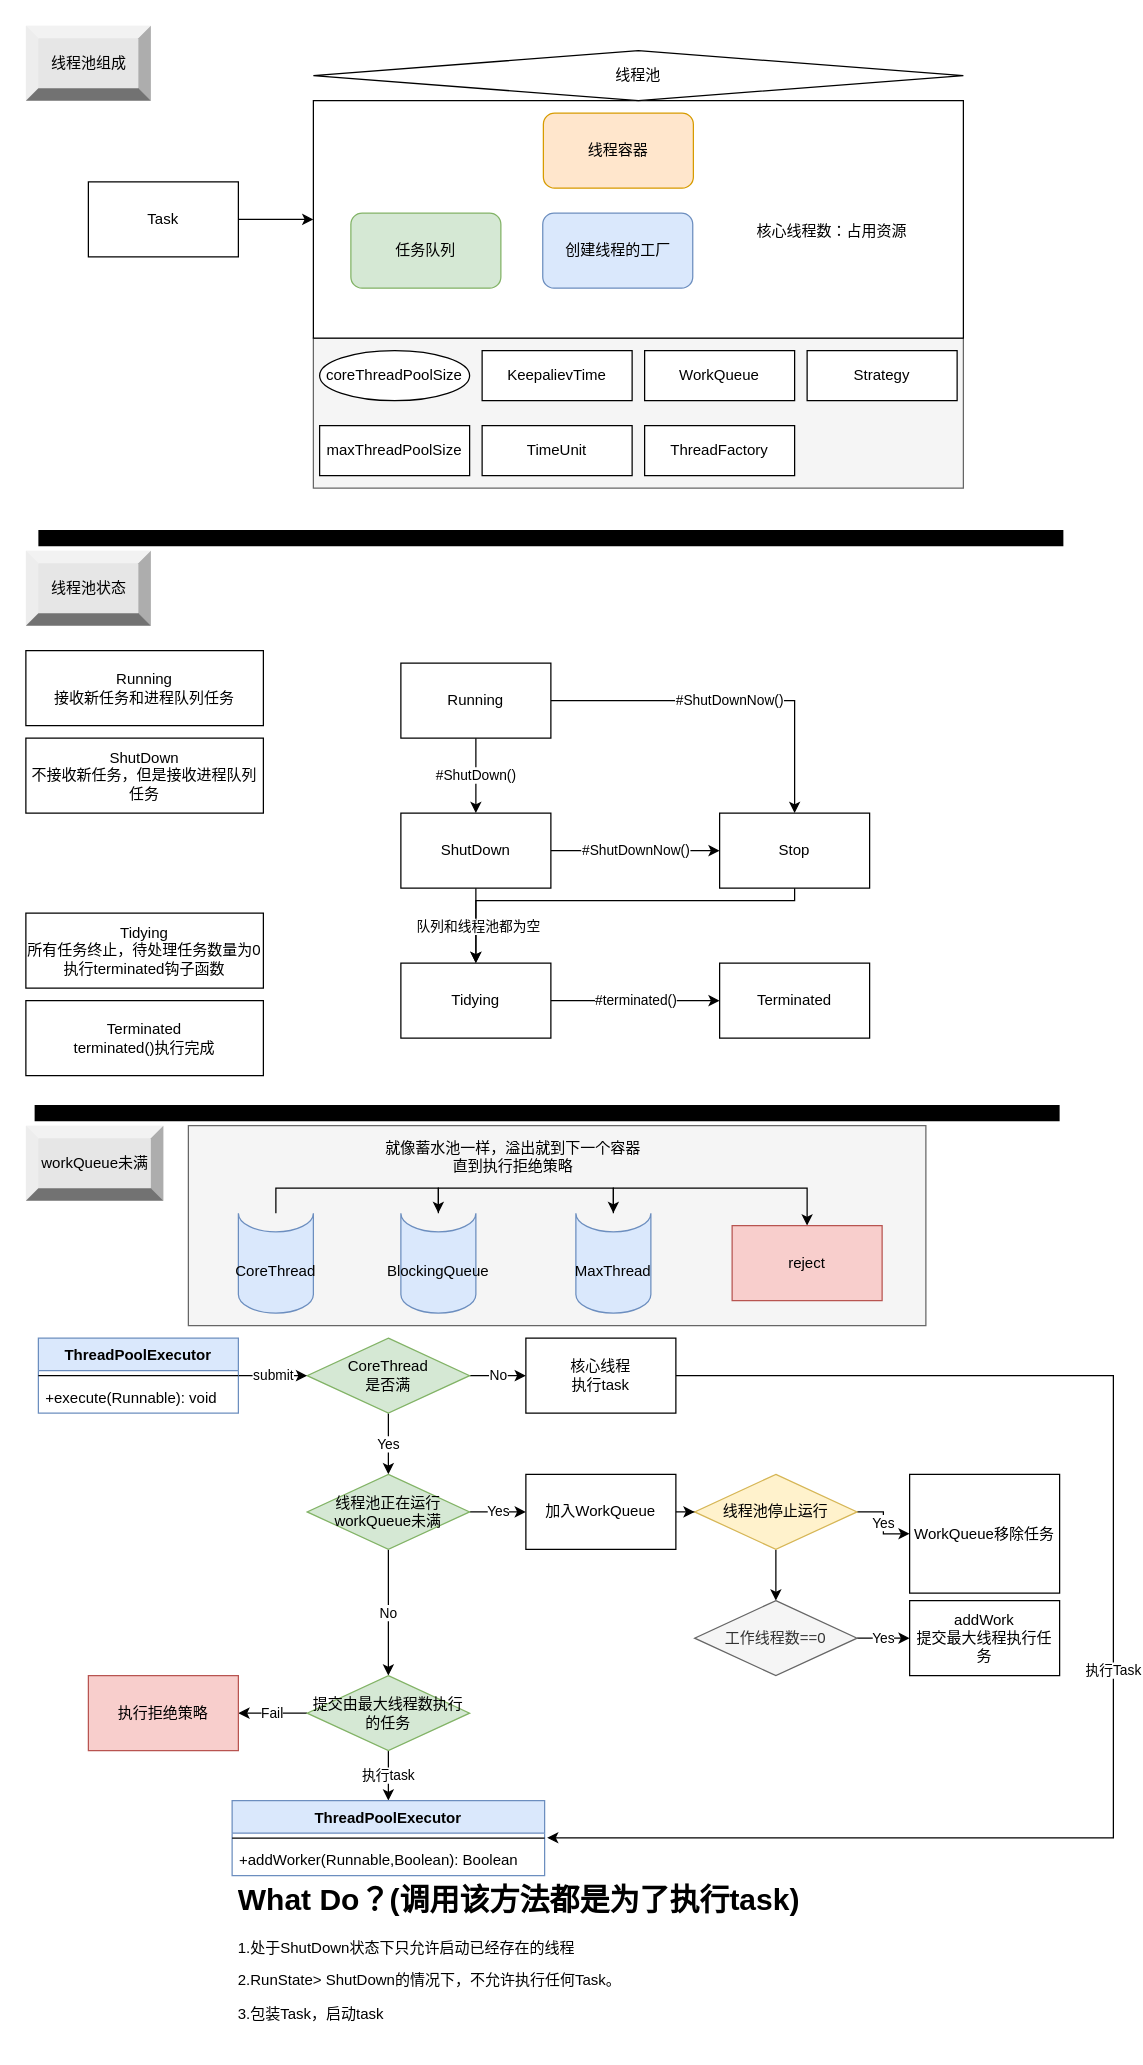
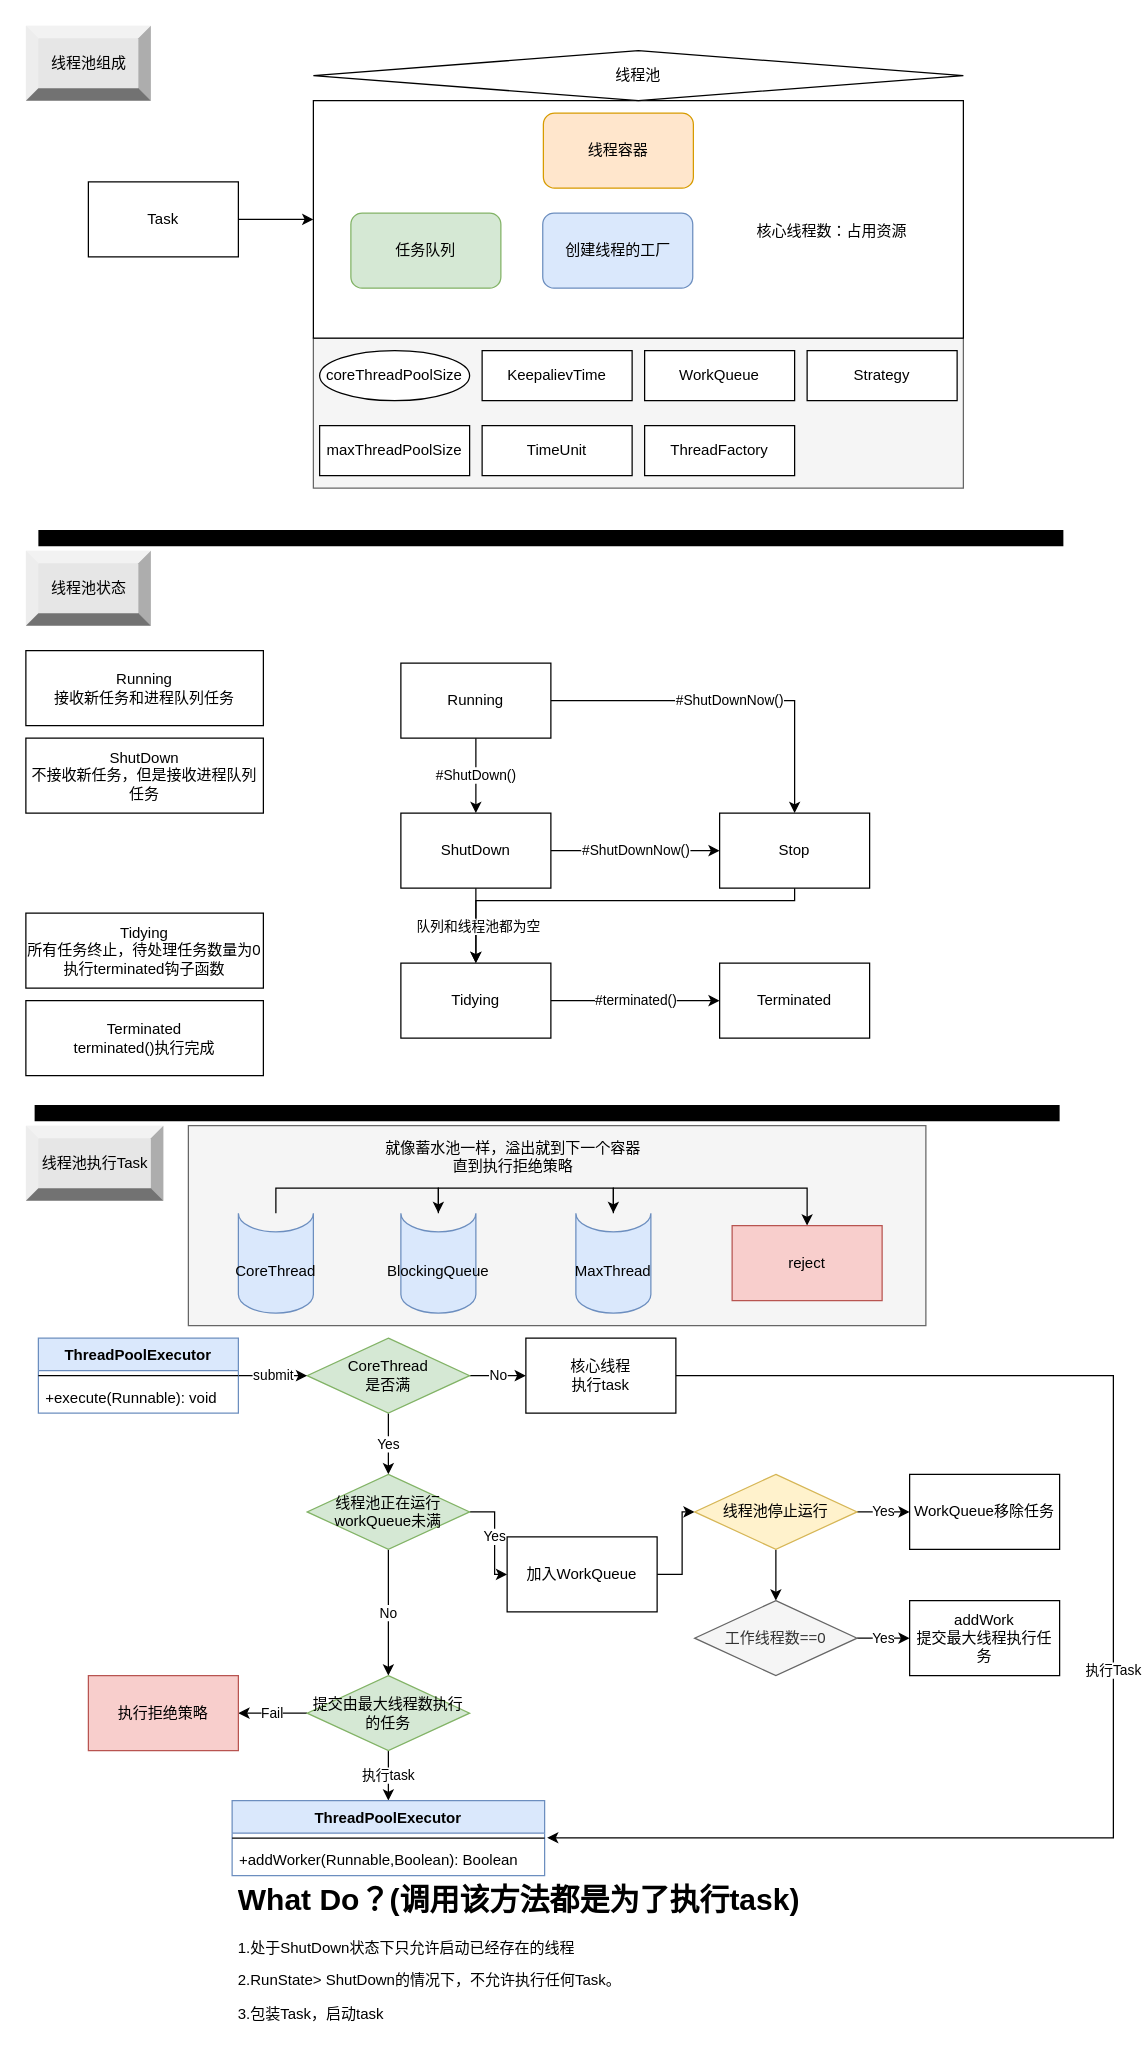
node "workQueue未满": label "workQueue未满" -> "线程池执行Task"
node "加入WorkQueue": moved (601, 1512) -> (582, 1574)
node "WorkQueue移除任务": size 150x119 -> 150x75
